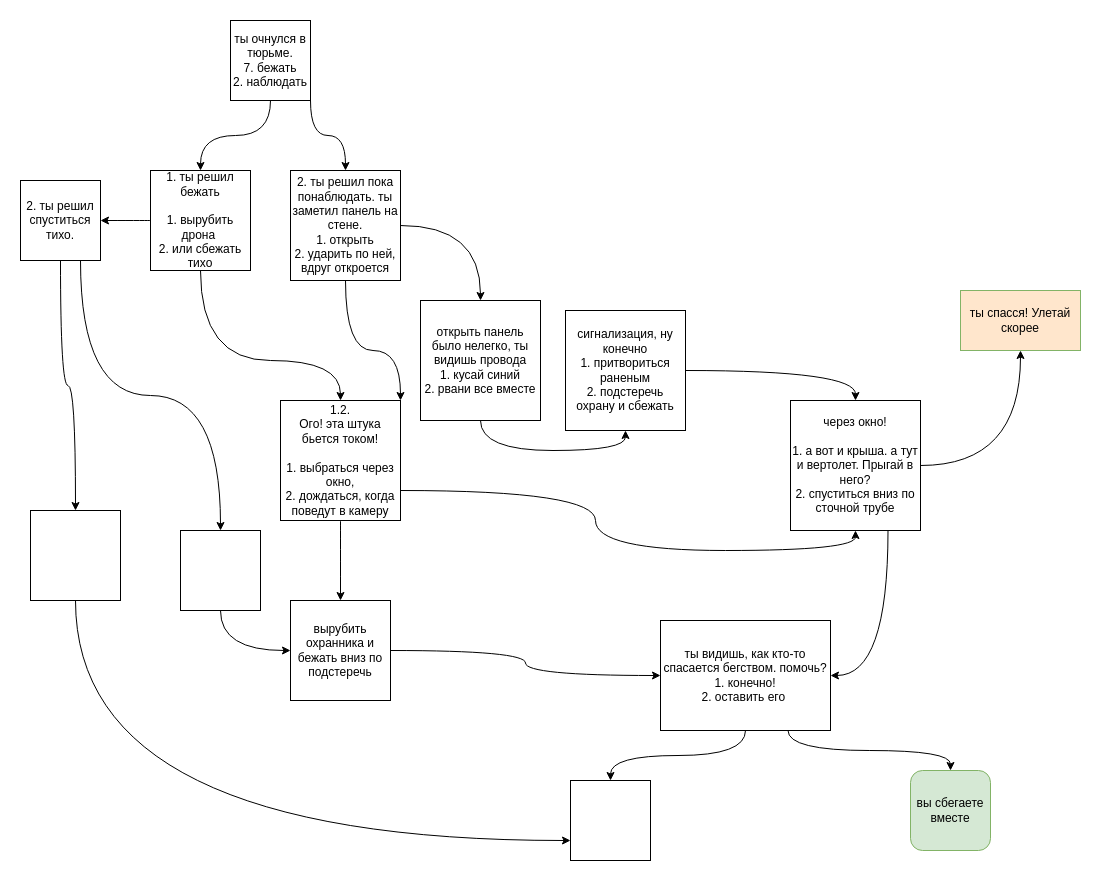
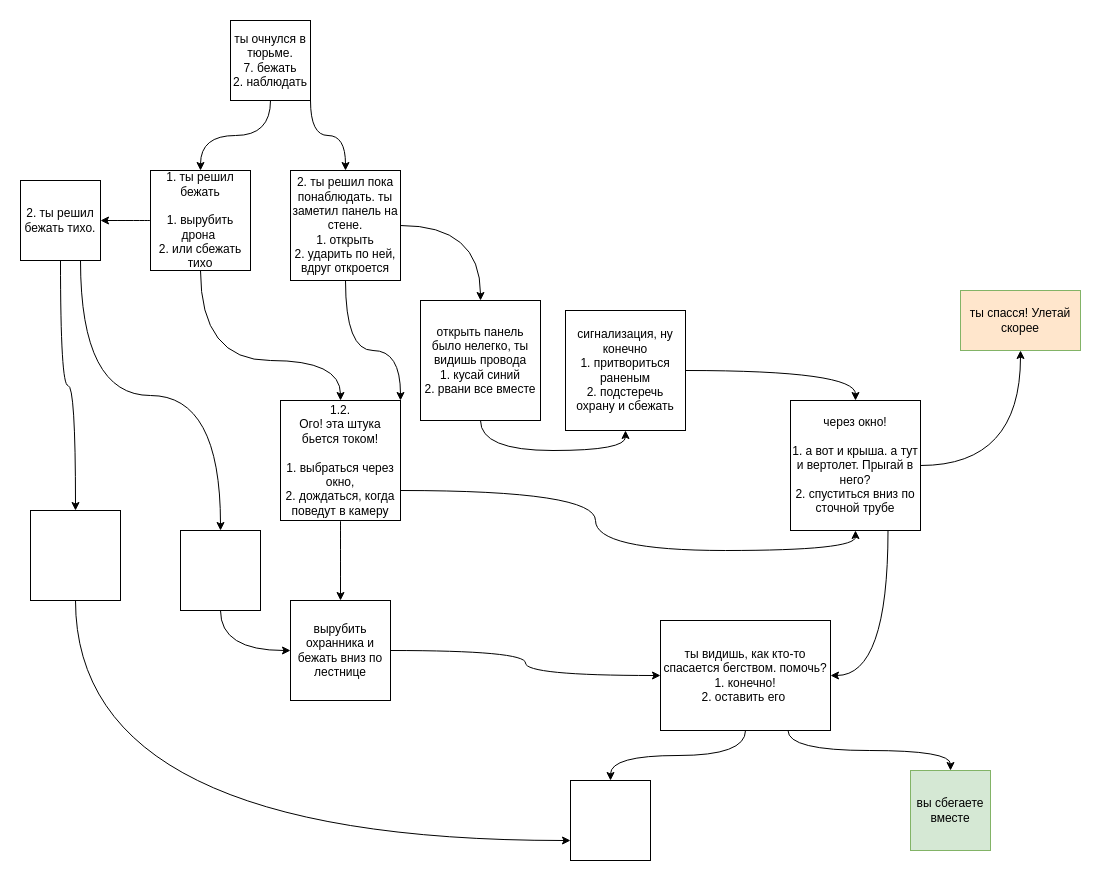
node "2. ты решил спуститься тихо.": label "2. ты решил спуститься тихо." -> "2. ты решил бежать тихо."
node "вырубить охранника и бежать вниз по подстеречь": label "вырубить охранника и бежать вниз по подстеречь" -> "вырубить охранника и бежать вниз по лестнице"
node "вы сбегаете вместе": shape rounded rectangle -> rectangle
